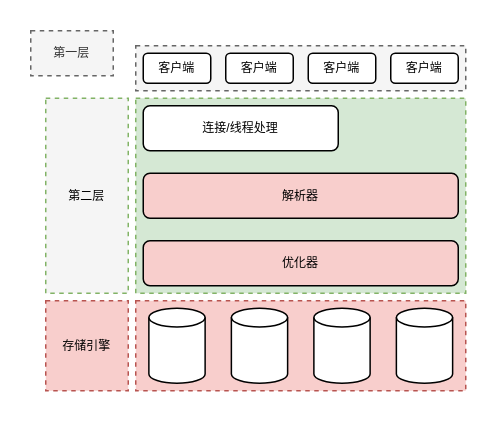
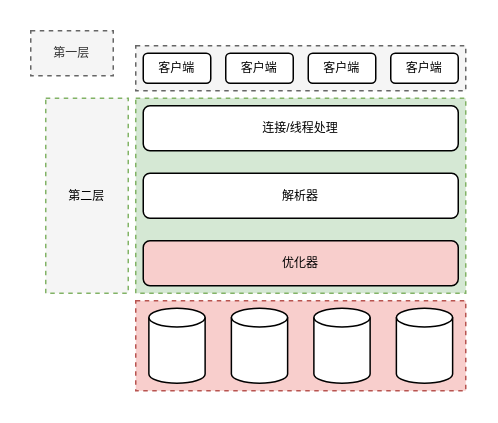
node "连接/线程处理": size 195x45 -> 315x45
node "解析器": fillcolor #f8cecc -> #ffffff
node "存储引擎": removed
